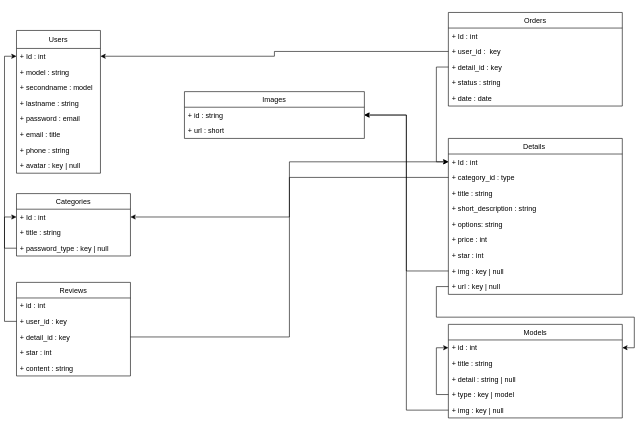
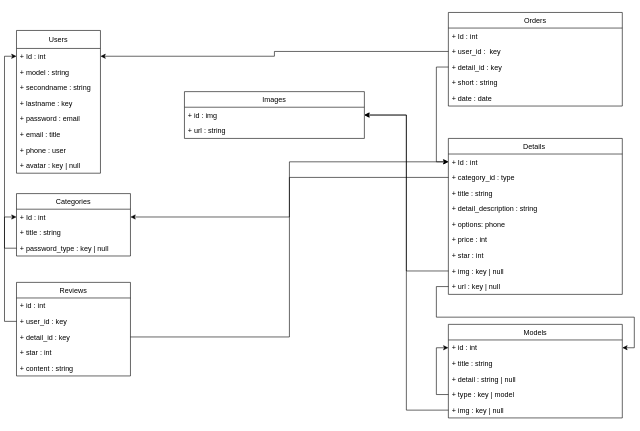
node "+ status : string": label "+ status : string" -> "+ short : string"
node "+ secondname : model": label "+ secondname : model" -> "+ secondname : string"
node "+ lastname : string": label "+ lastname : string" -> "+ lastname : key"
node "+ id : string": label "+ id : string" -> "+ id : img"
node "+ url : short": label "+ url : short" -> "+ url : string"
node "+ phone : string": label "+ phone : string" -> "+ phone : user"
node "+ short_description : string": label "+ short_description : string" -> "+ detail_description : string"
node "+ options: string": label "+ options: string" -> "+ options: phone"
